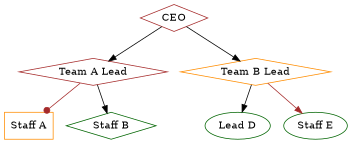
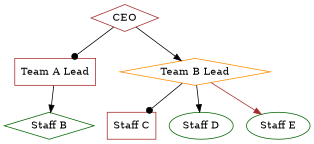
edge "CEO" -> "Team A Lead": arrowhead normal -> dot
node "Team A Lead": shape diamond -> box
node "Staff A": removed
node "Staff C": added
node "Lead D": label "Lead D" -> "Staff D"
